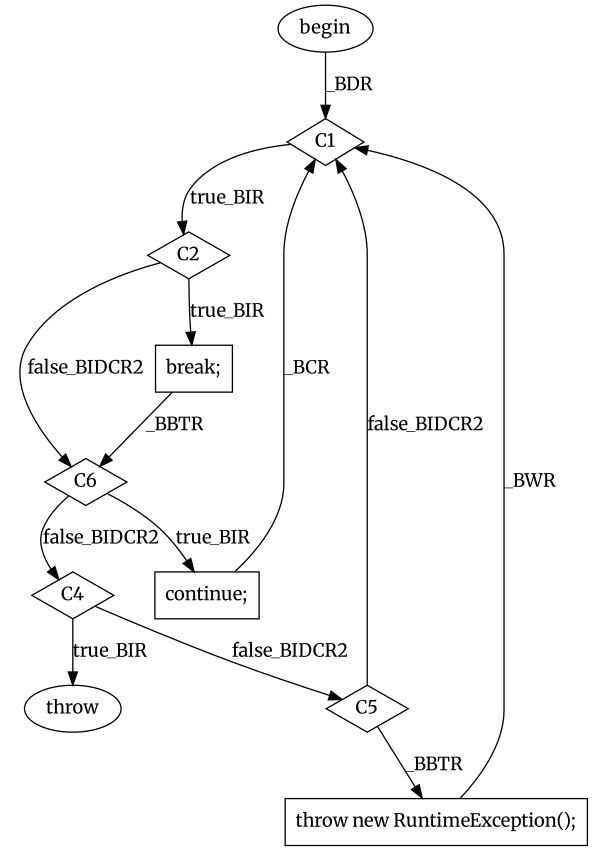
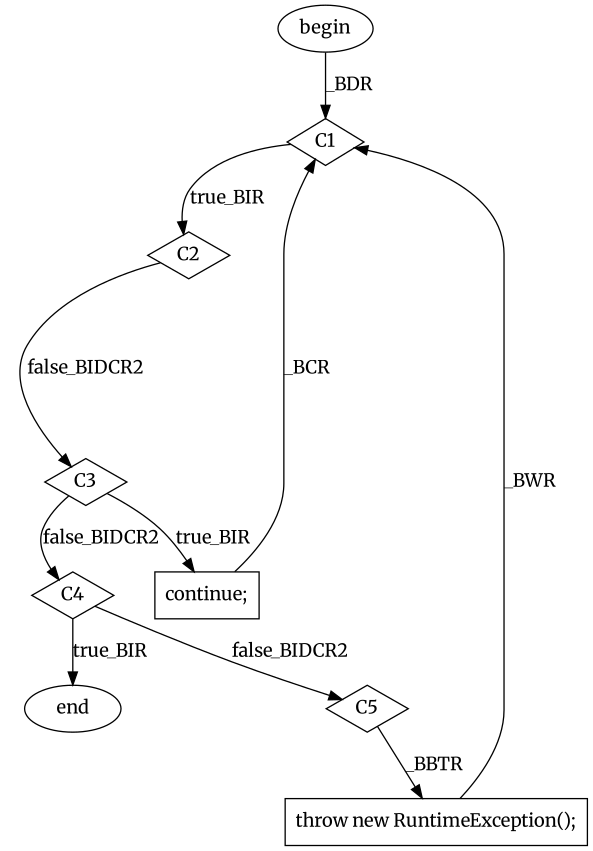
node "break;": removed
edge "C5" -> "C1": removed, label "false_BIDCR2"
node "C6": label "C6" -> "C3"
node "throw": label "throw" -> "end"
